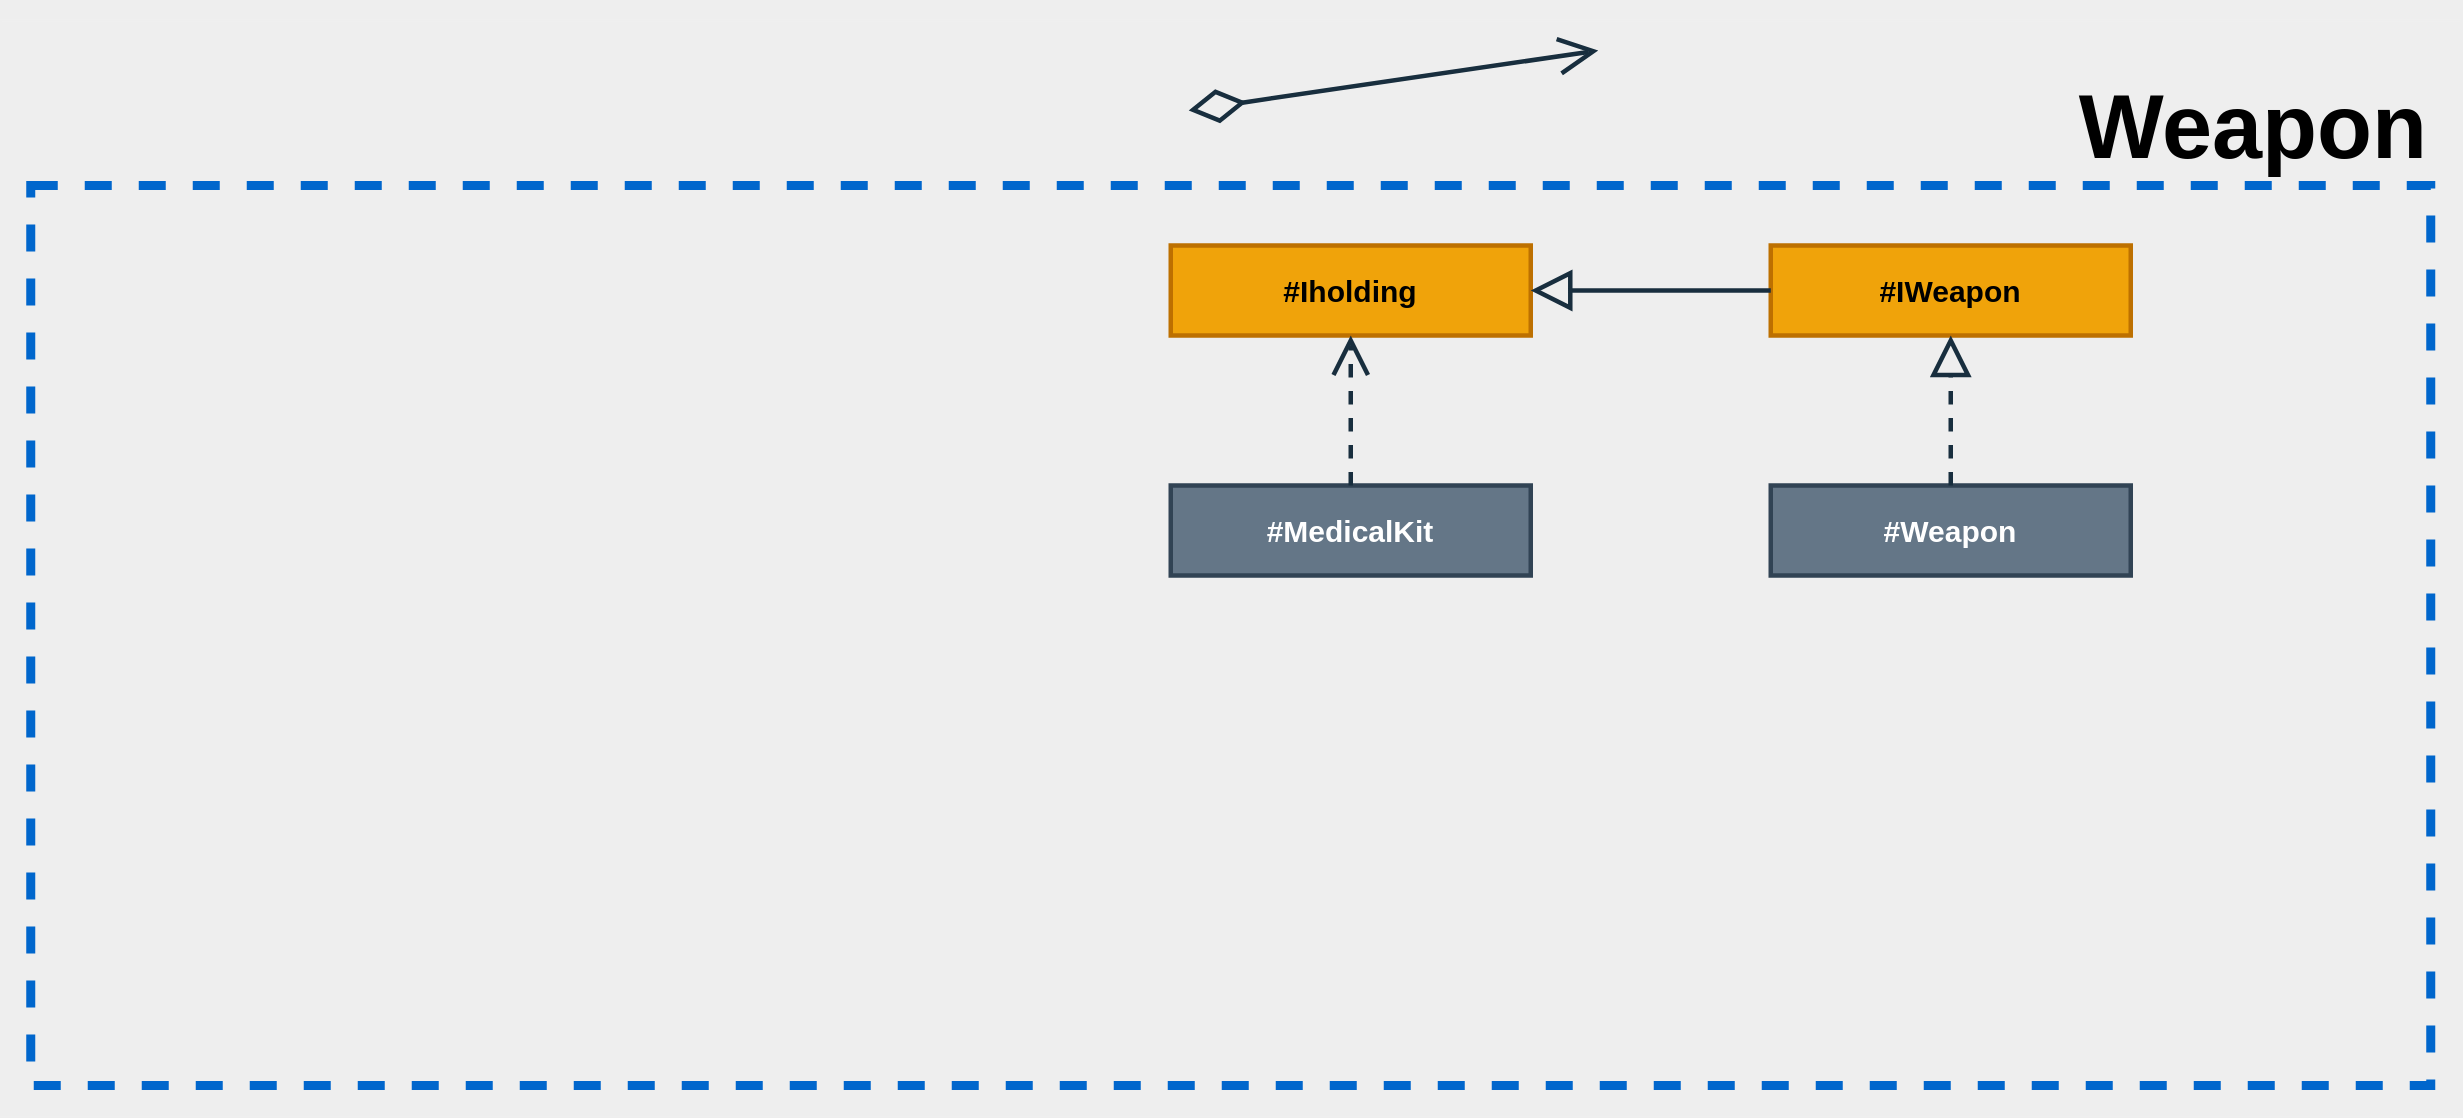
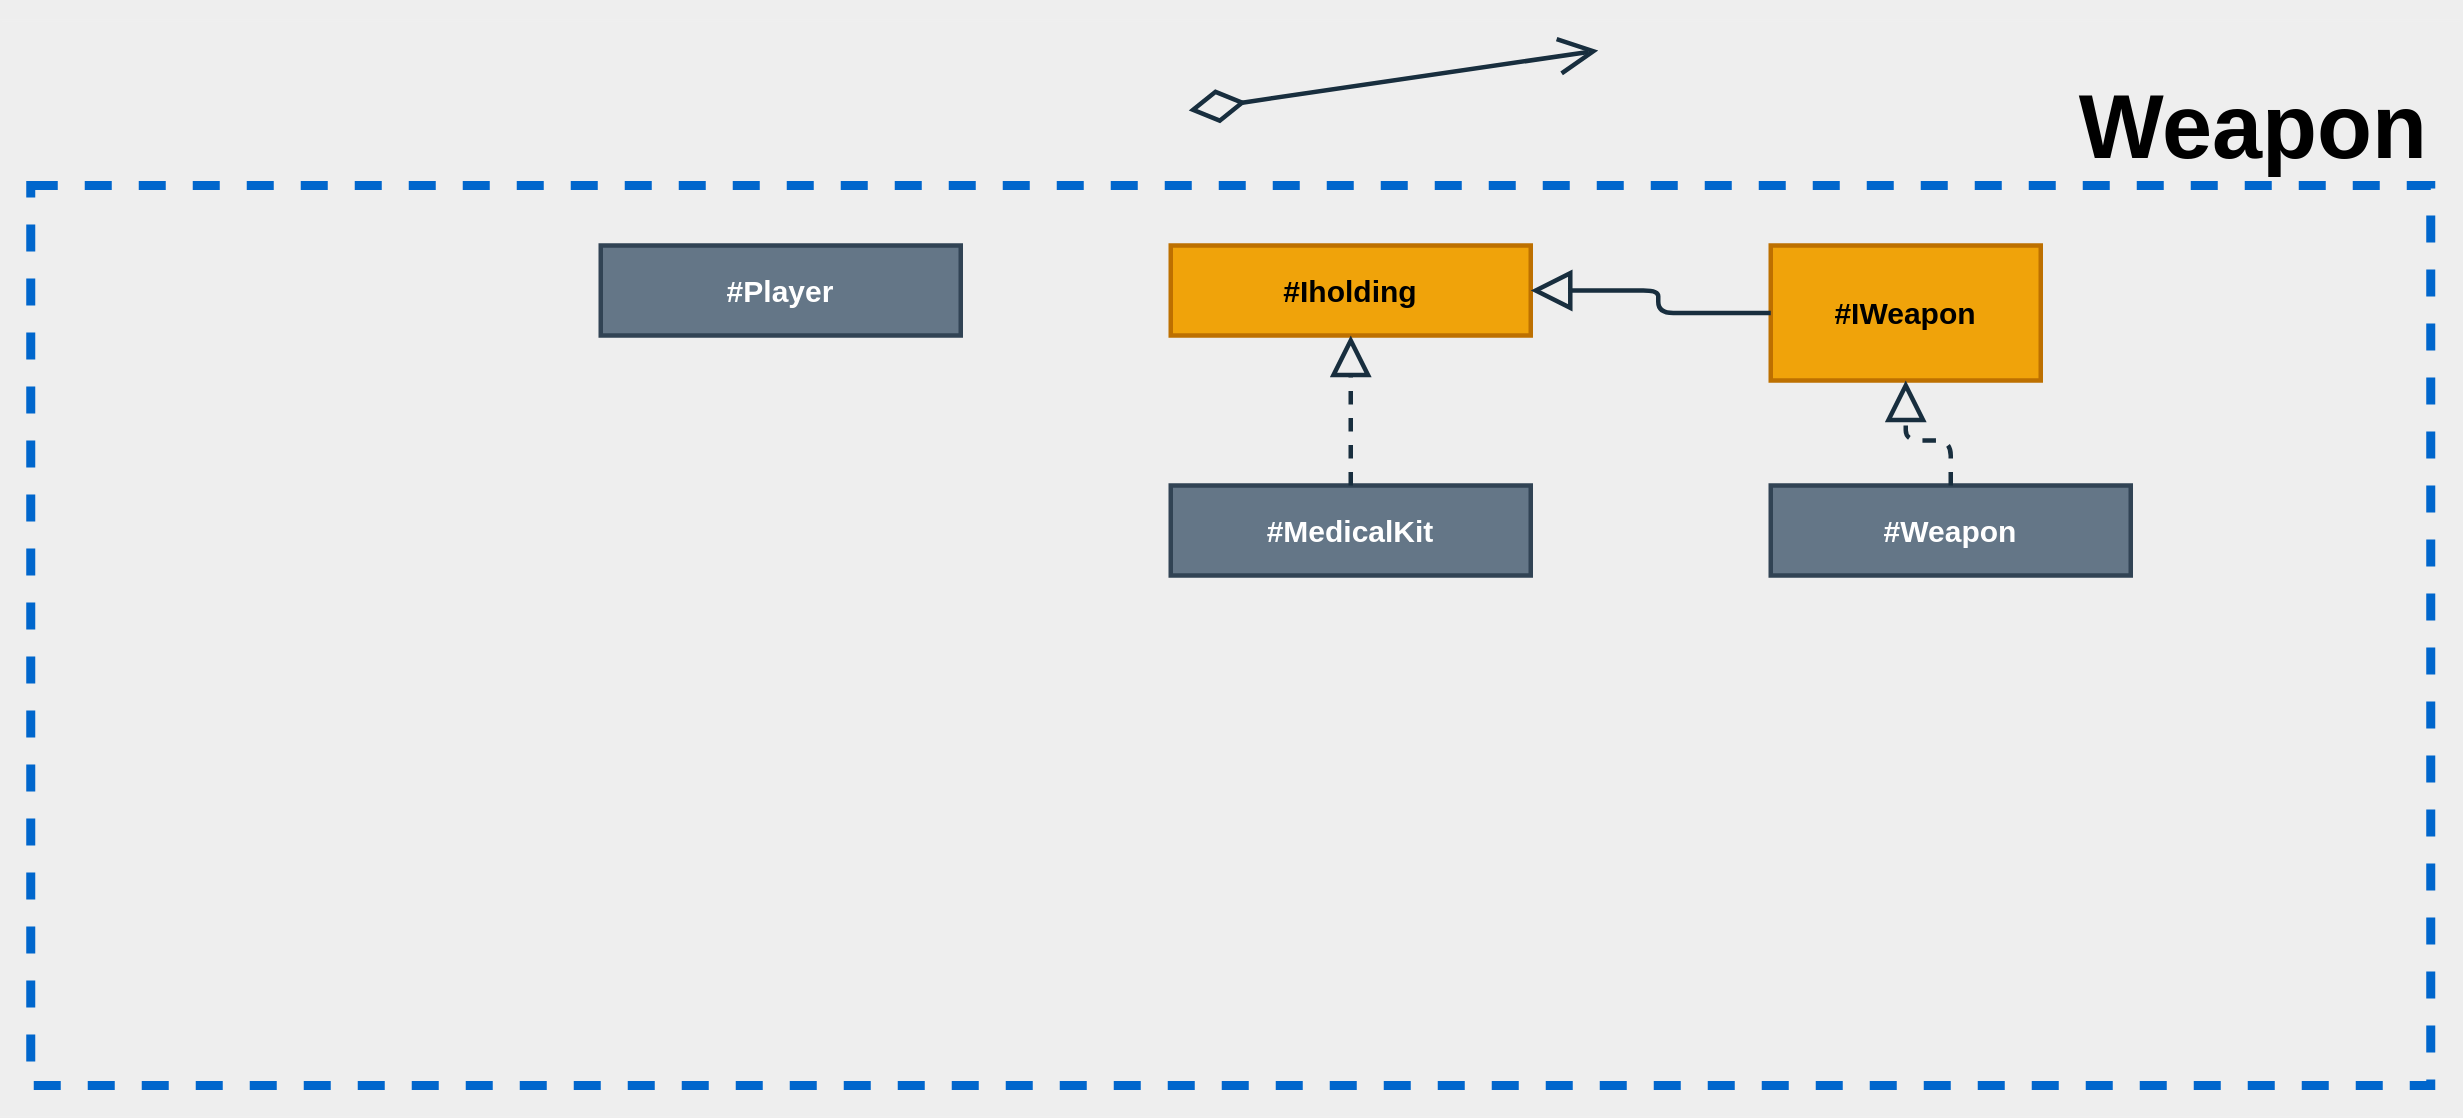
node "#Player": added
node "#IWeapon": size 360x90 -> 270x135
edge "#MedicalKit" -> "#Iholding": arrowhead open -> block
